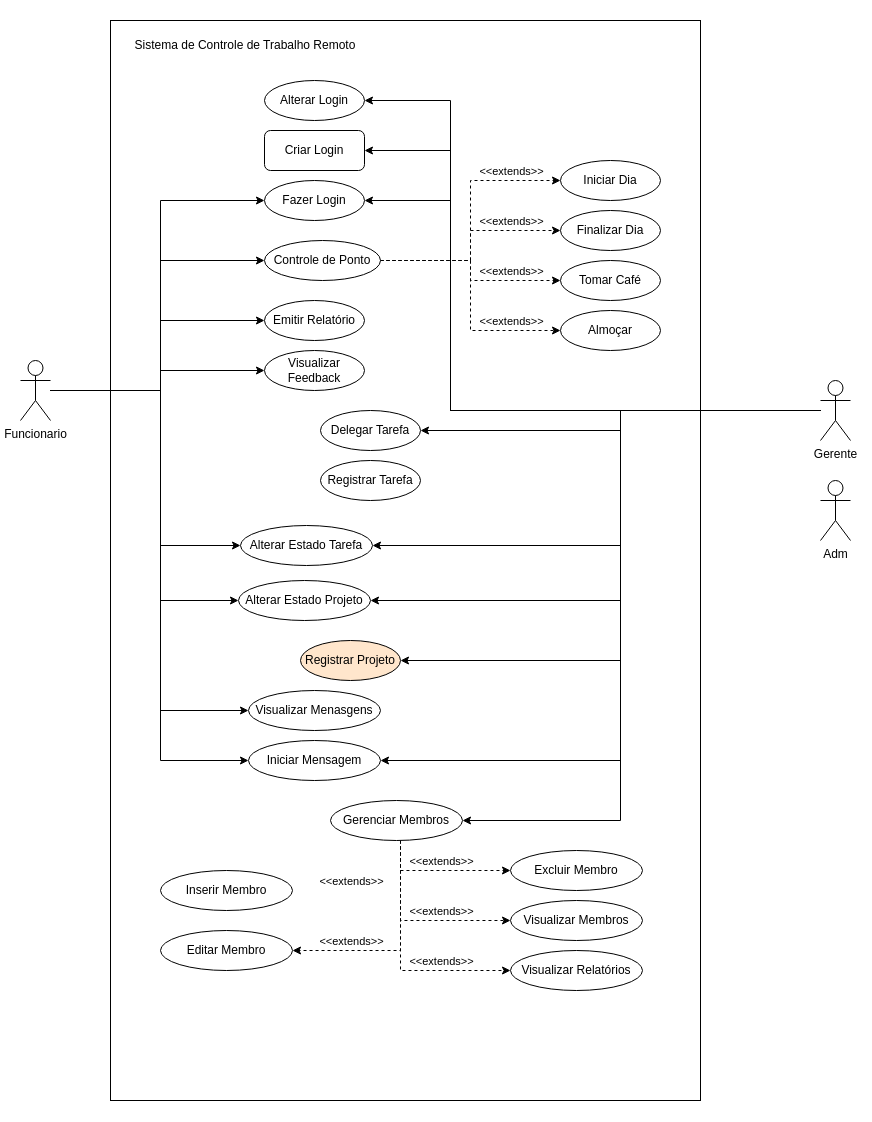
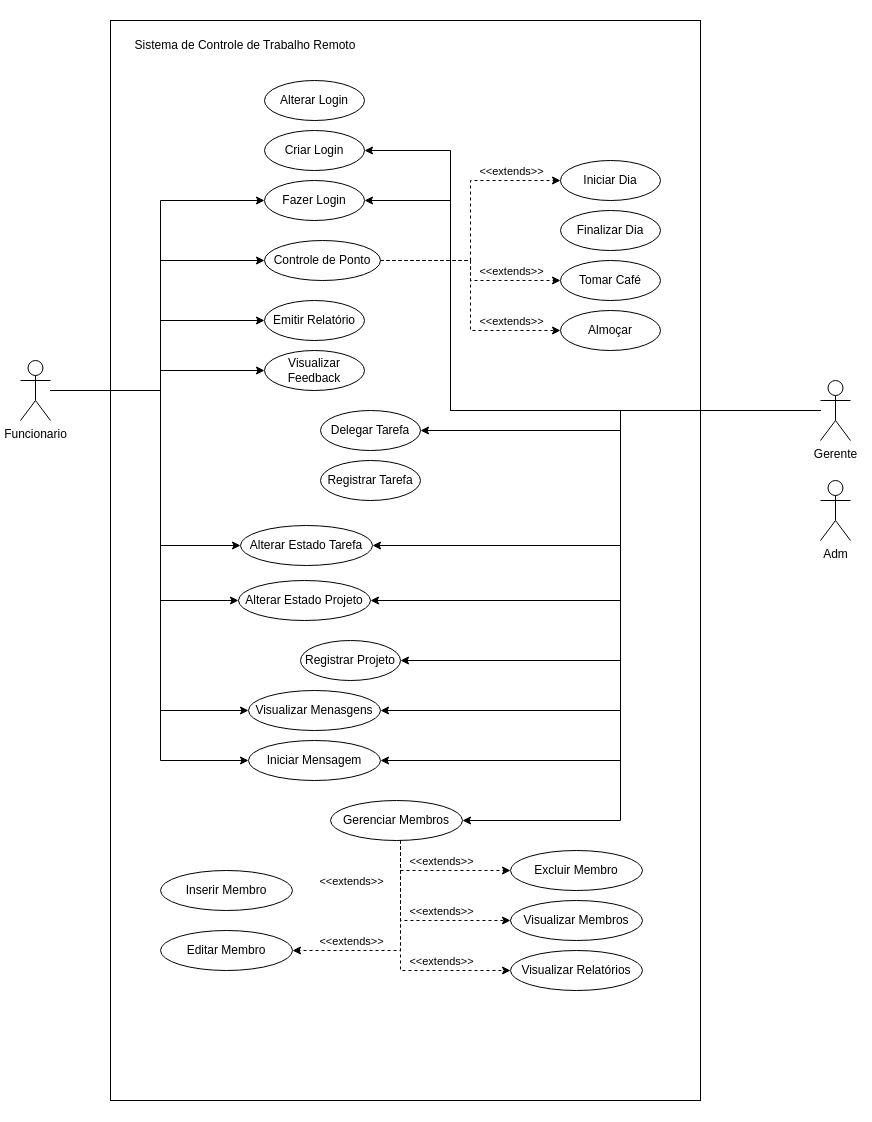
edge "Gerente" -> "Alterar Login": removed
node "Criar Login": shape rounded rectangle -> ellipse
edge "Controle de Ponto" -> "Finalizar Dia": removed, label "<<extends>>"
node "Registrar Projeto": fillcolor #ffe6cc -> #ffffff
edge "Gerente" -> "Visualizar Menasgens": added
